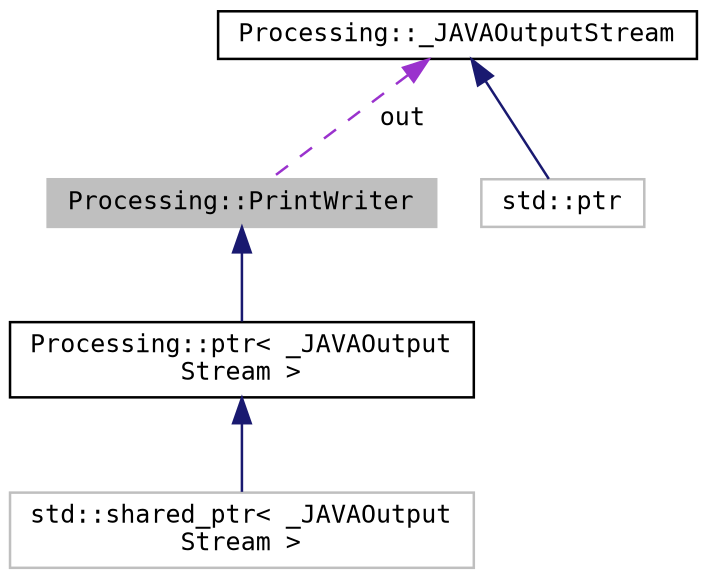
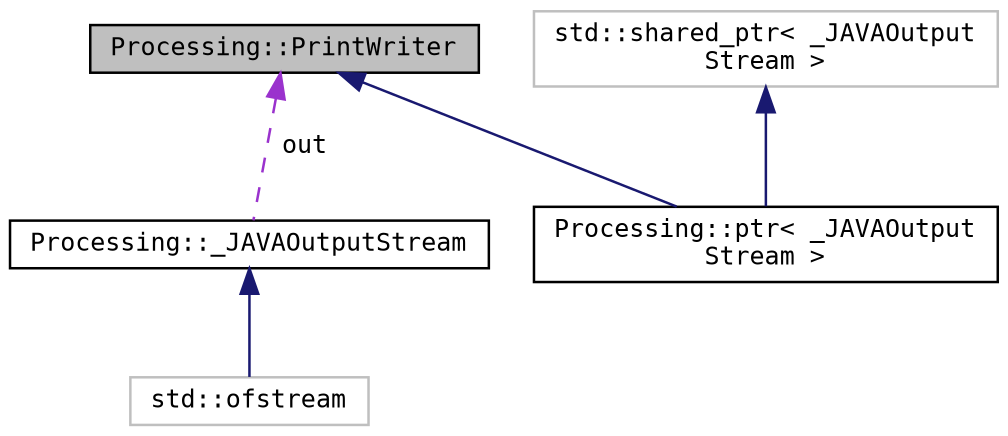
edge "Processing::PrintWriter" -> "Processing::_JAVAOutputStream": reversed
node "Processing::PrintWriter": color grey75 -> black
node "std::ptr": label "std::ptr" -> "std::ofstream"
edge "std::shared_ptr< _JAVAOutput Stream >" -> "Processing::ptr< _JAVAOutput Stream >": reversed
